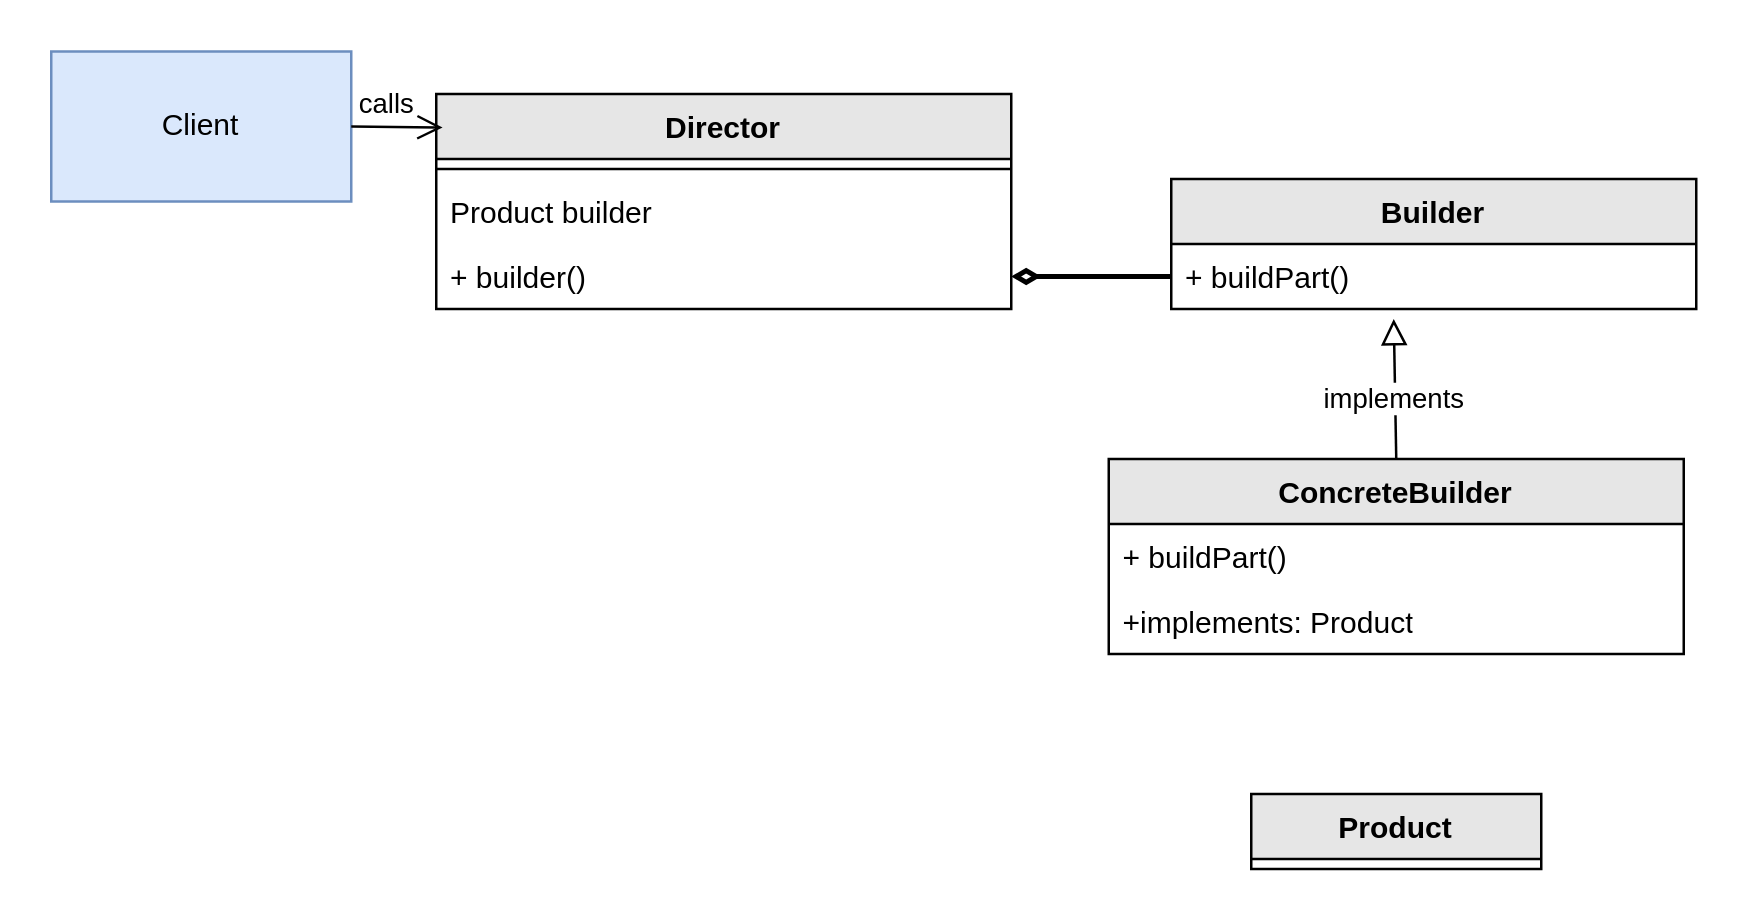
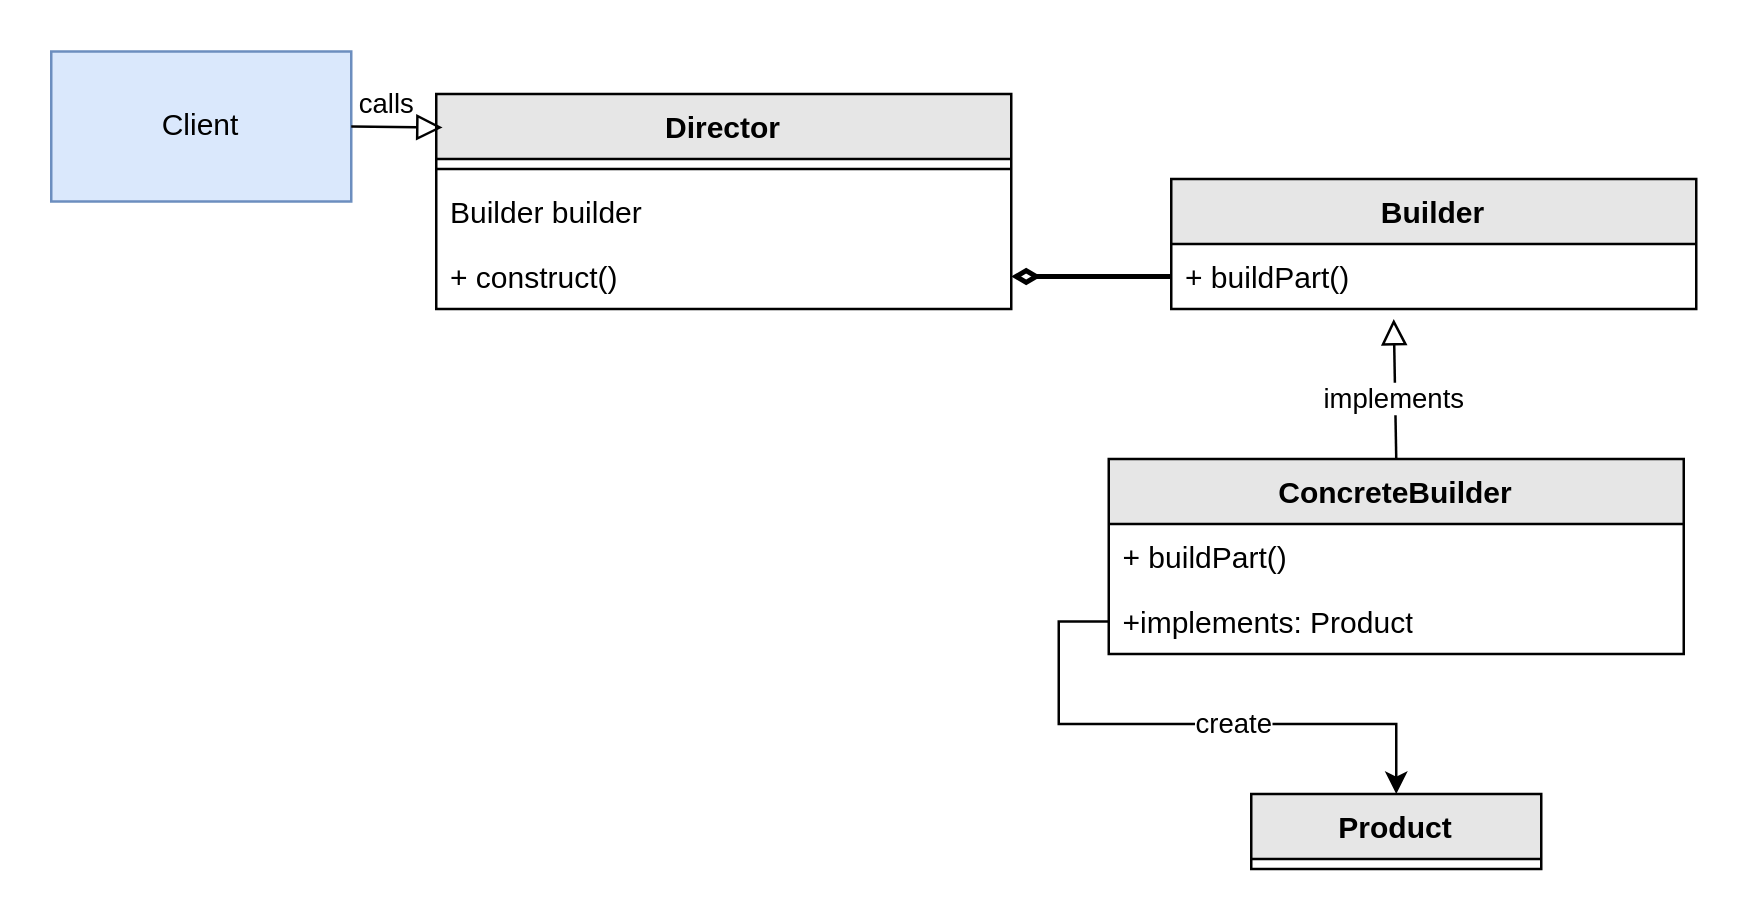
edge "Client" -> "Director": arrowhead open -> block
node "Product builder": label "Product builder" -> "Builder builder"
node "+ builder()": label "+ builder()" -> "+ construct()"
edge "+implements: Product" -> "Product": added, label "create"
